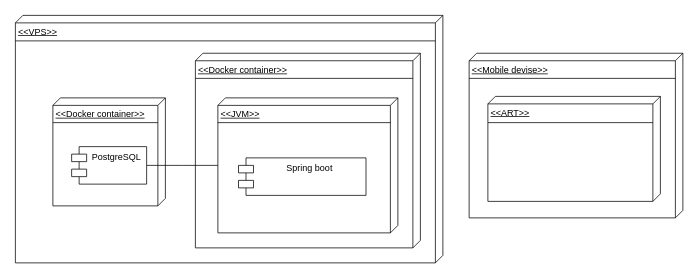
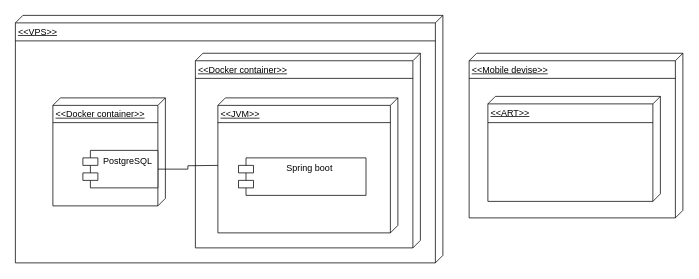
node "PostgreSQL": moved (109, 165) -> (120, 169)
